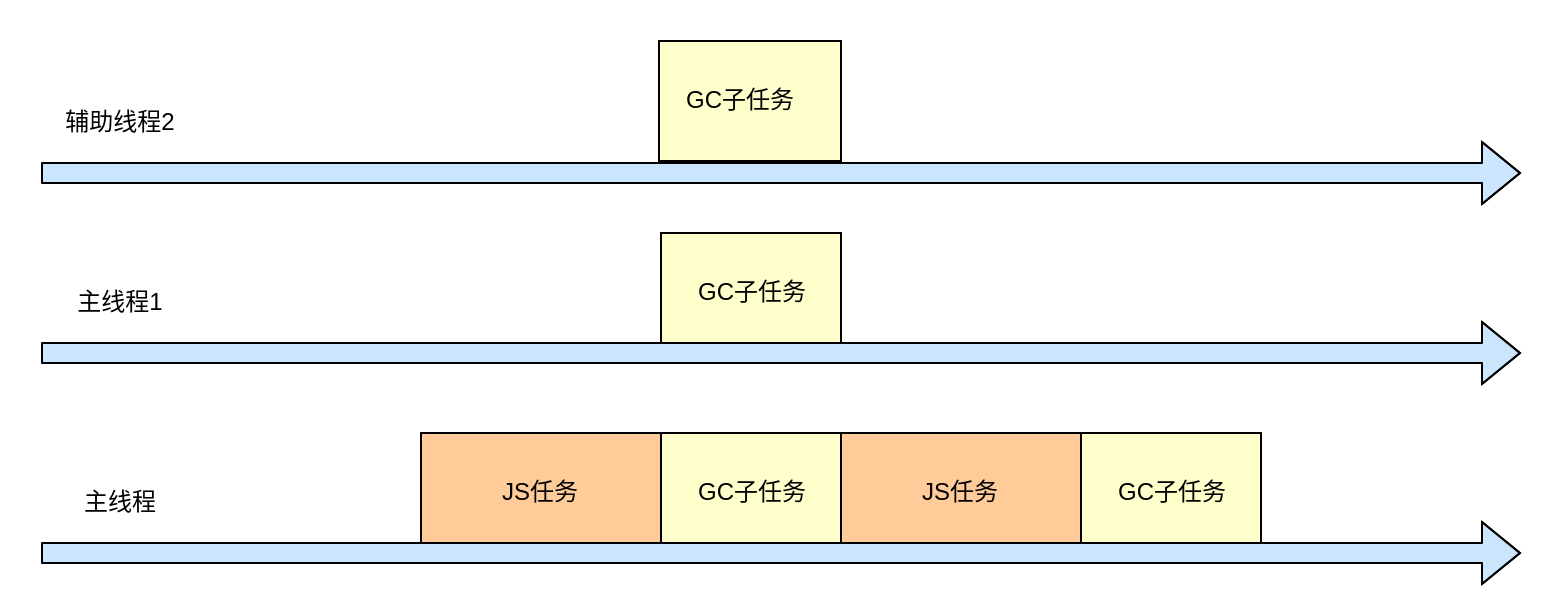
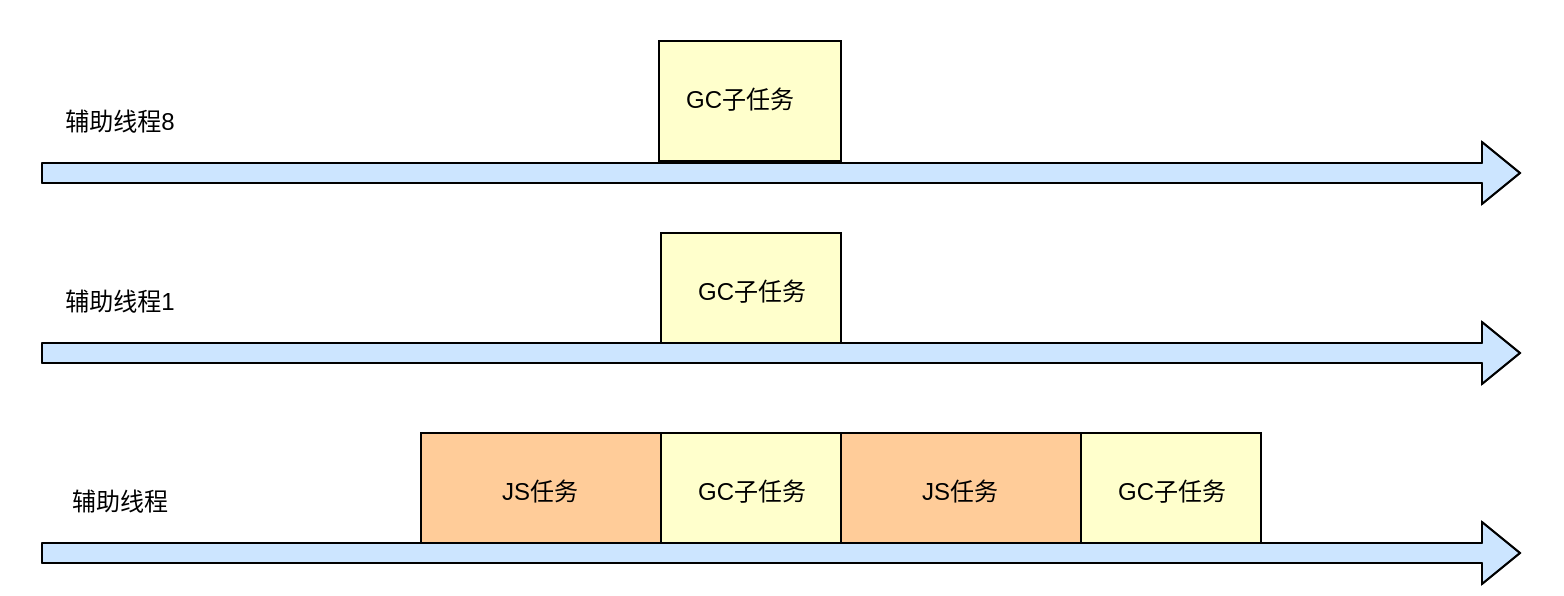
node "辅助线程2": label "辅助线程2" -> "辅助线程8"
node "主线程1": label "主线程1" -> "辅助线程1"
node "主线程": label "主线程" -> "辅助线程"
